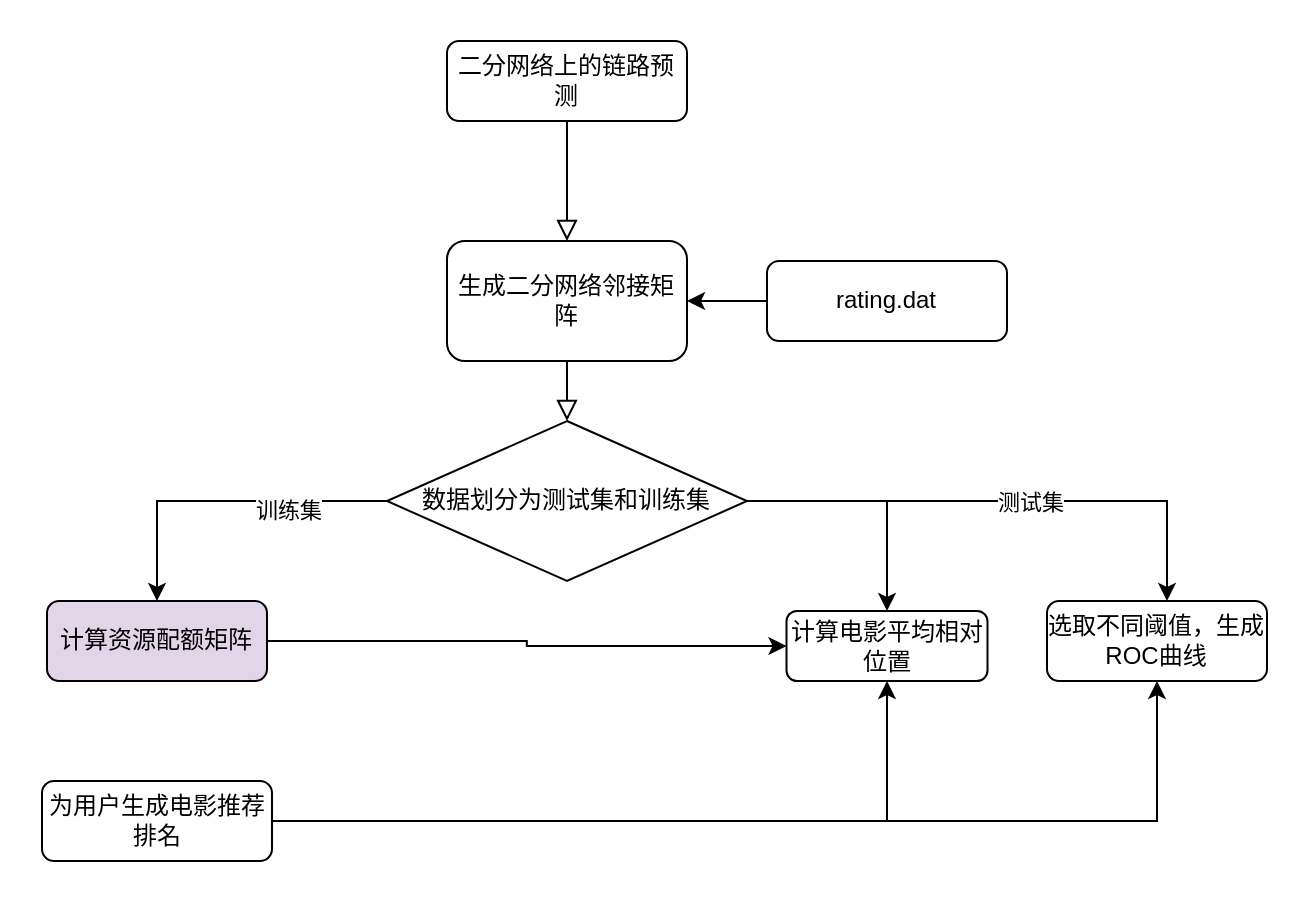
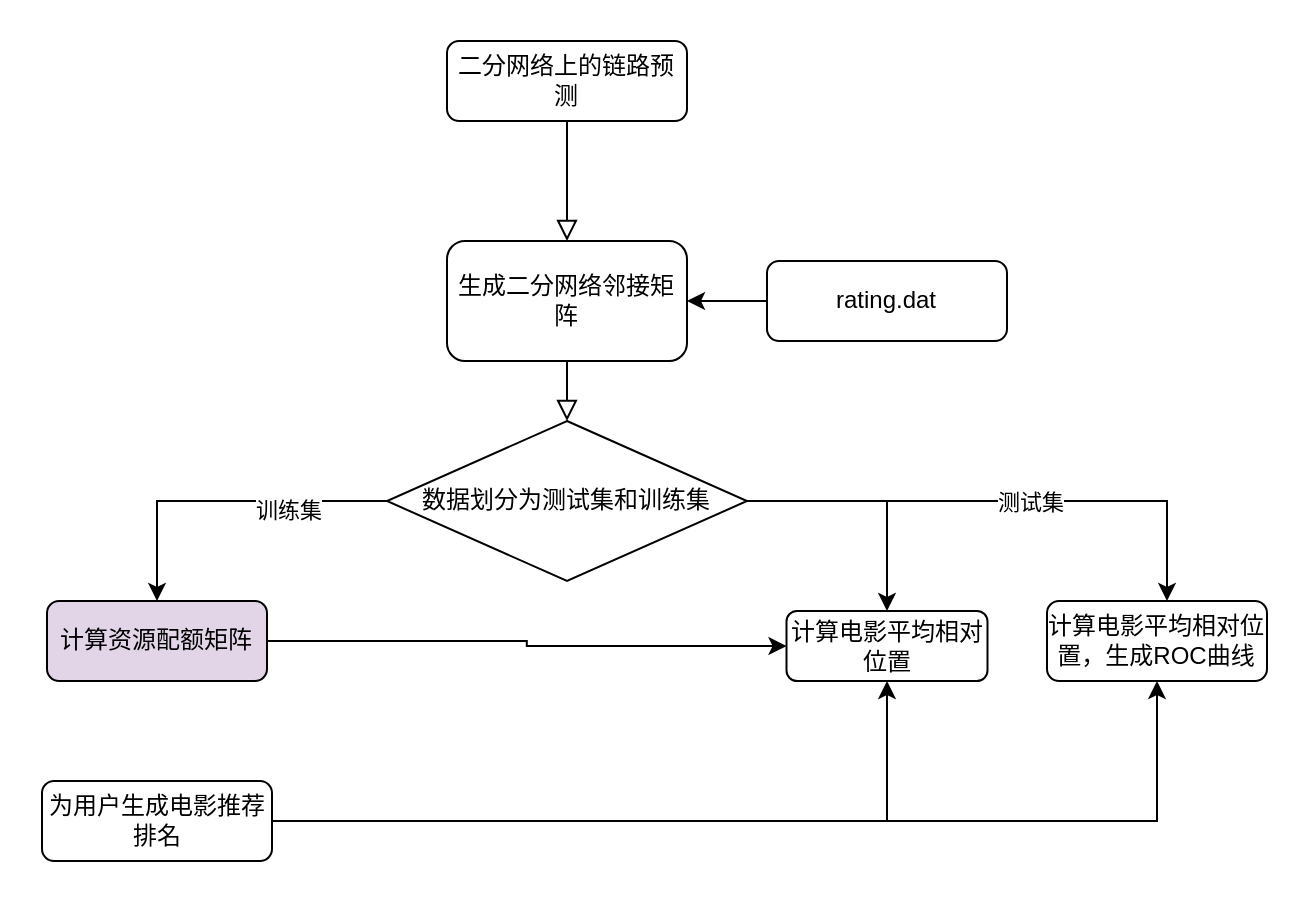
node "选取不同阈值，生成ROC曲线": label "选取不同阈值，生成ROC曲线" -> "计算电影平均相对位置，生成ROC曲线"
